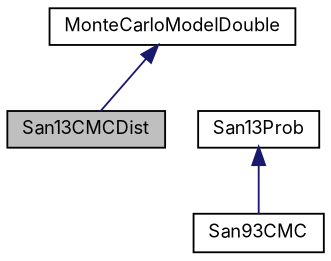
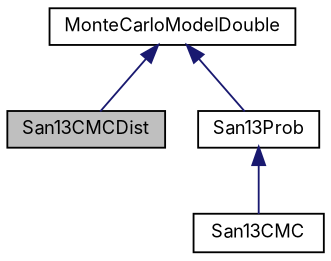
edge "San13Prob" -> "MonteCarloModelDouble": added
node "San93CMC": label "San93CMC" -> "San13CMC"
